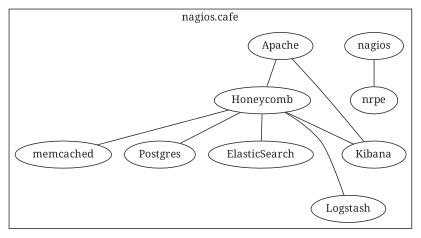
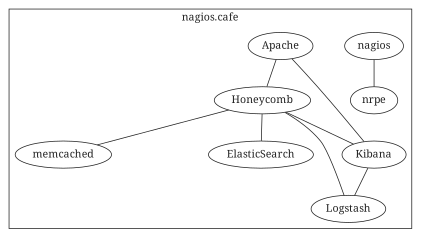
node "Postgres": removed
edge "Kibana" -- "Logstash": added
